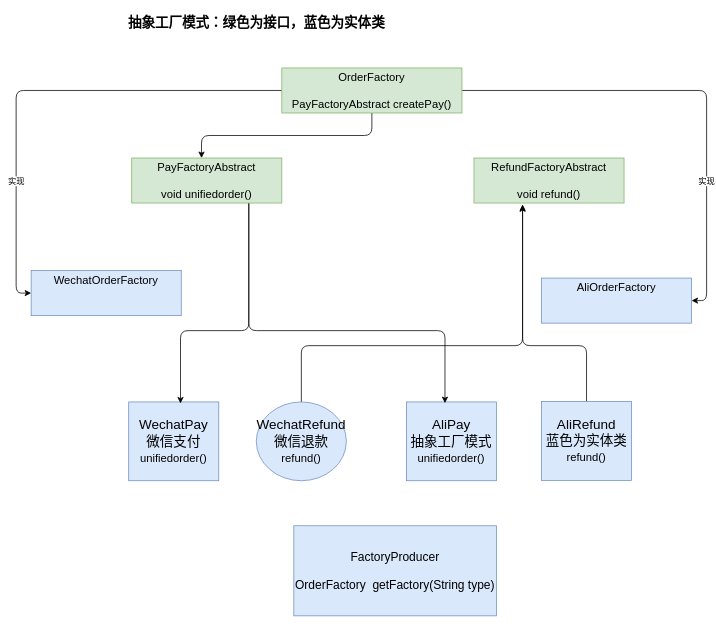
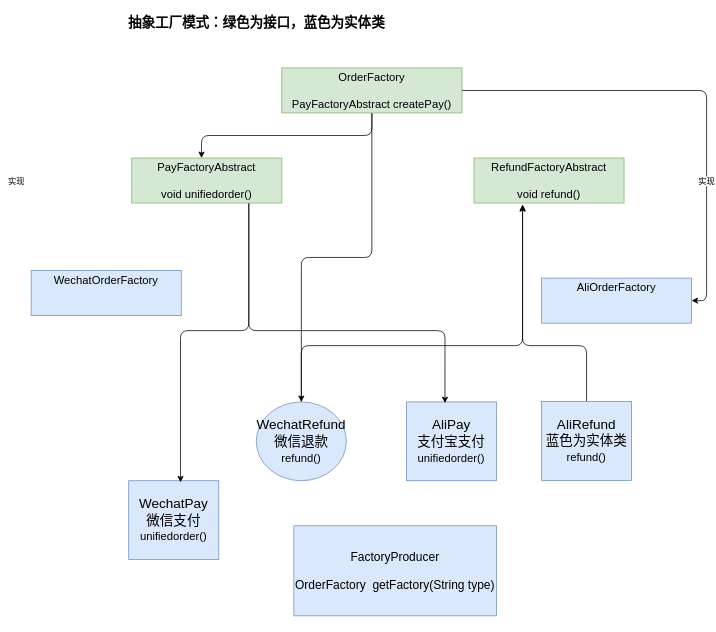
edge "OrderFactory PayFactoryAbstract createPay()" -> "WechatOrderFactory": now "OrderFactory PayFactoryAbstract createPay()" -> "WechatRefund 微信退款 refund()"
node "WechatPay 微信支付 unifiedorder()": moved (174, 441) -> (174, 520)
node "AliPay 抽象工厂模式 unifiedorder()": label "AliPay 抽象工厂模式 unifiedorder()" -> "AliPay 支付宝支付 unifiedorder()"
